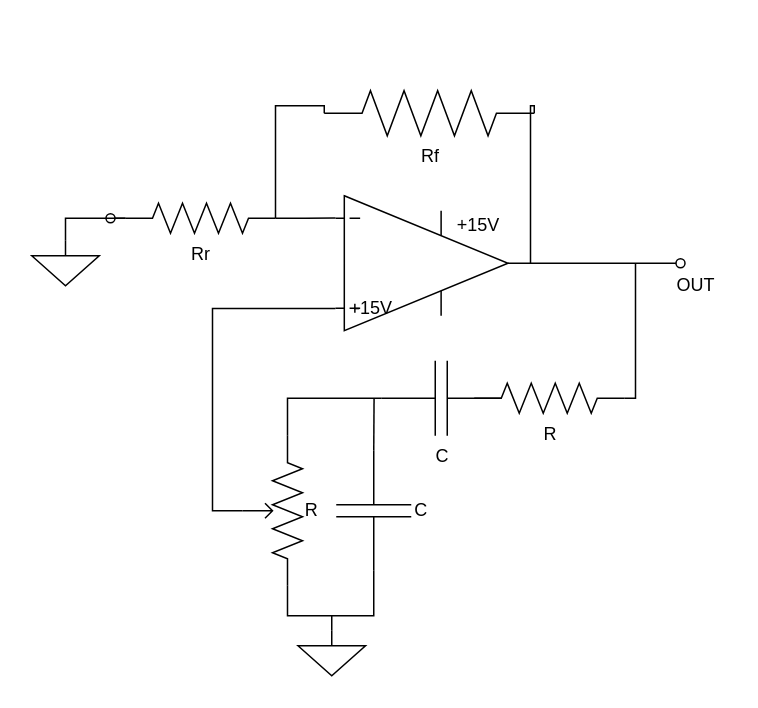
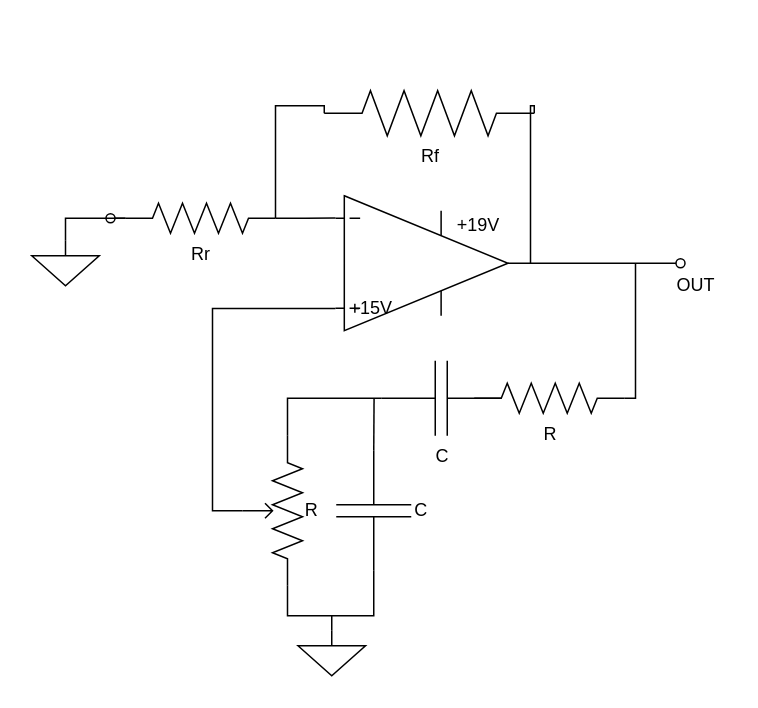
node "+15V": label "+15V" -> "+19V"
